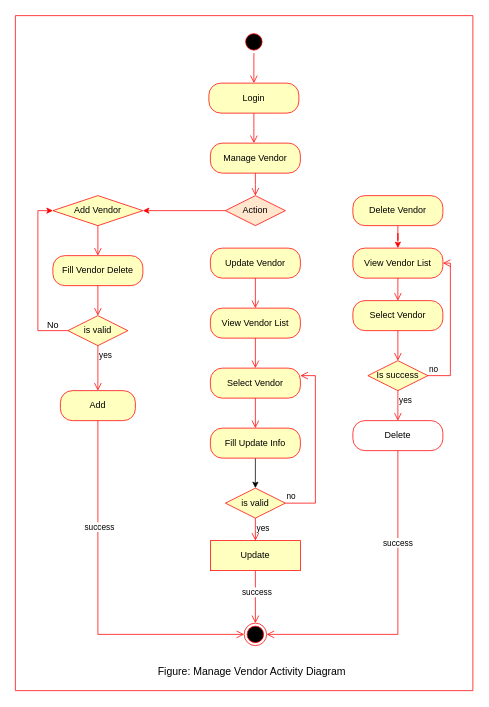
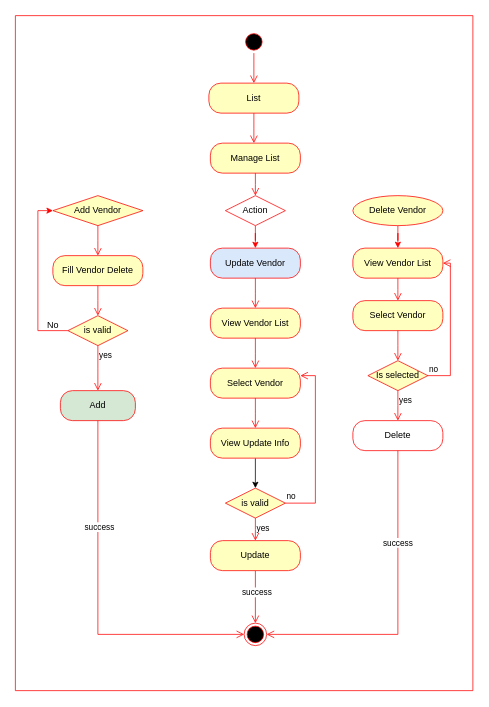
node "Login": label "Login" -> "List"
node "Manage Vendor": label "Manage Vendor" -> "Manage List"
edge "Action" -> "Add Vendor": removed
node "Action": fillcolor #ffe6cc -> #ffffff
node "Delete Vendor": shape rounded rectangle -> ellipse
edge "Action" -> "Update Vendor": added
node "Update Vendor": fillcolor #ffffc0 -> #dae8fc
node "Is success": label "Is success" -> "Is selected"
node "Add": fillcolor #ffffc0 -> #d5e8d4
node "Fill Update Info": label "Fill Update Info" -> "View Update Info"
node "Update": shape rectangle -> rounded rectangle
node "Figure: Manage Vendor Activity Diagram": removed
